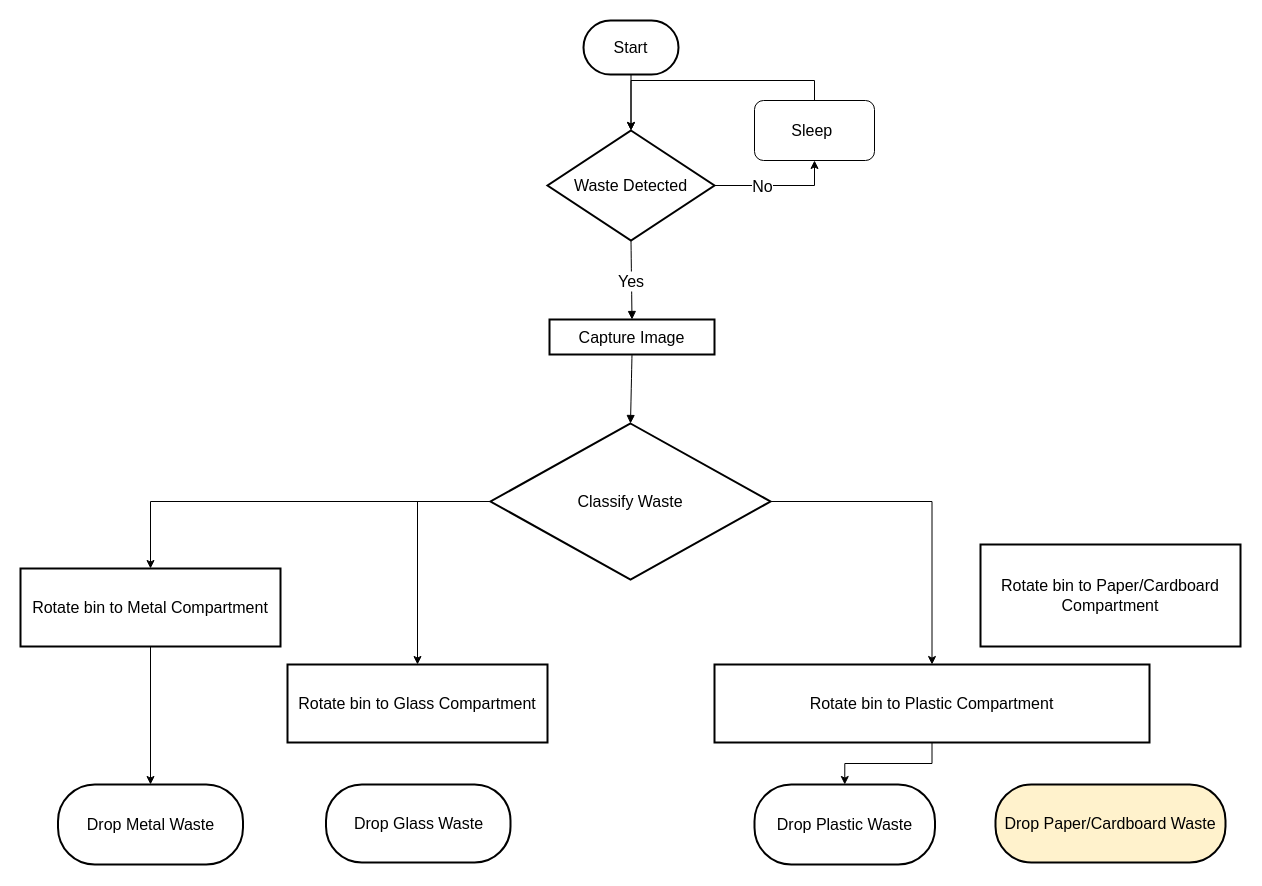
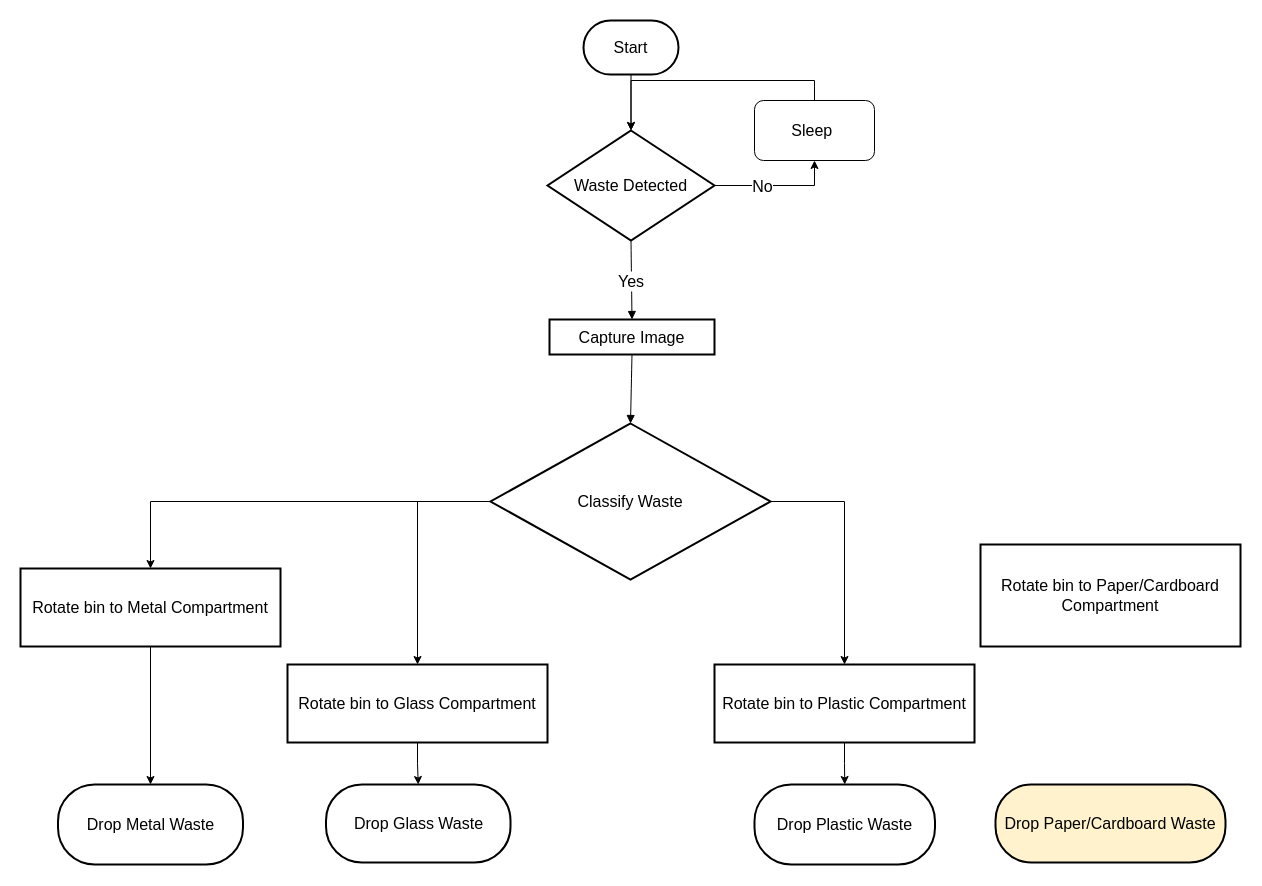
node "Rotate bin to Plastic Compartment": size 435x78 -> 260x78
edge "Rotate bin to Glass Compartment" -> "Drop Glass Waste": added
